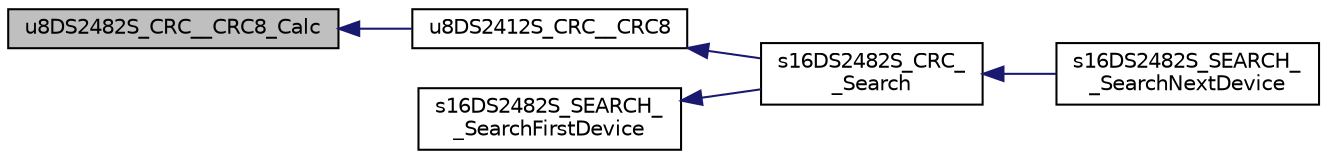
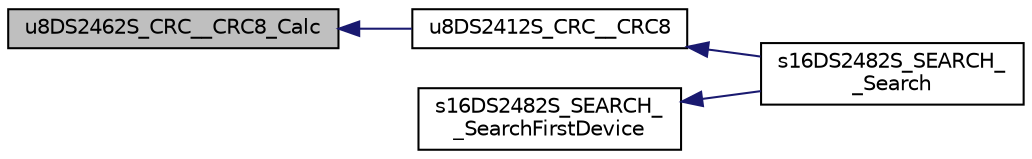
node "u8DS2482S_CRC__CRC8_Calc": label "u8DS2482S_CRC__CRC8_Calc" -> "u8DS2462S_CRC__CRC8_Calc"
node "s16DS2482S_CRC_ _Search": label "s16DS2482S_CRC_ _Search" -> "s16DS2482S_SEARCH_ _Search"
node "s16DS2482S_SEARCH_ _SearchNextDevice": removed
